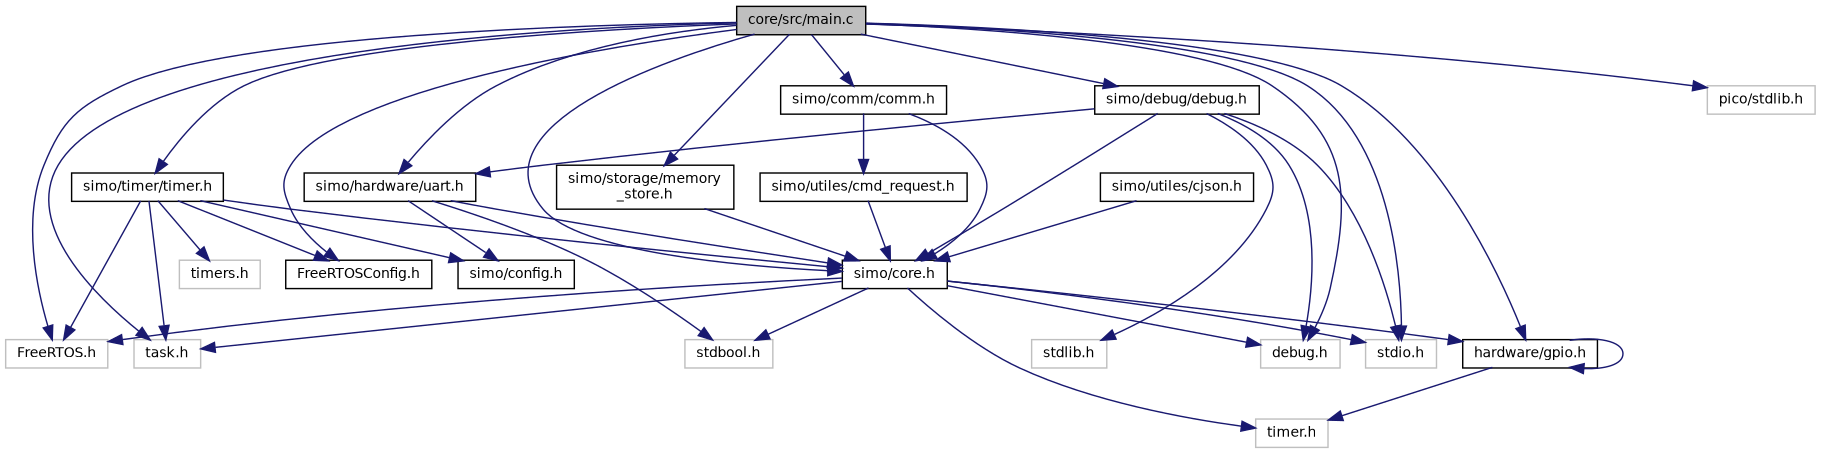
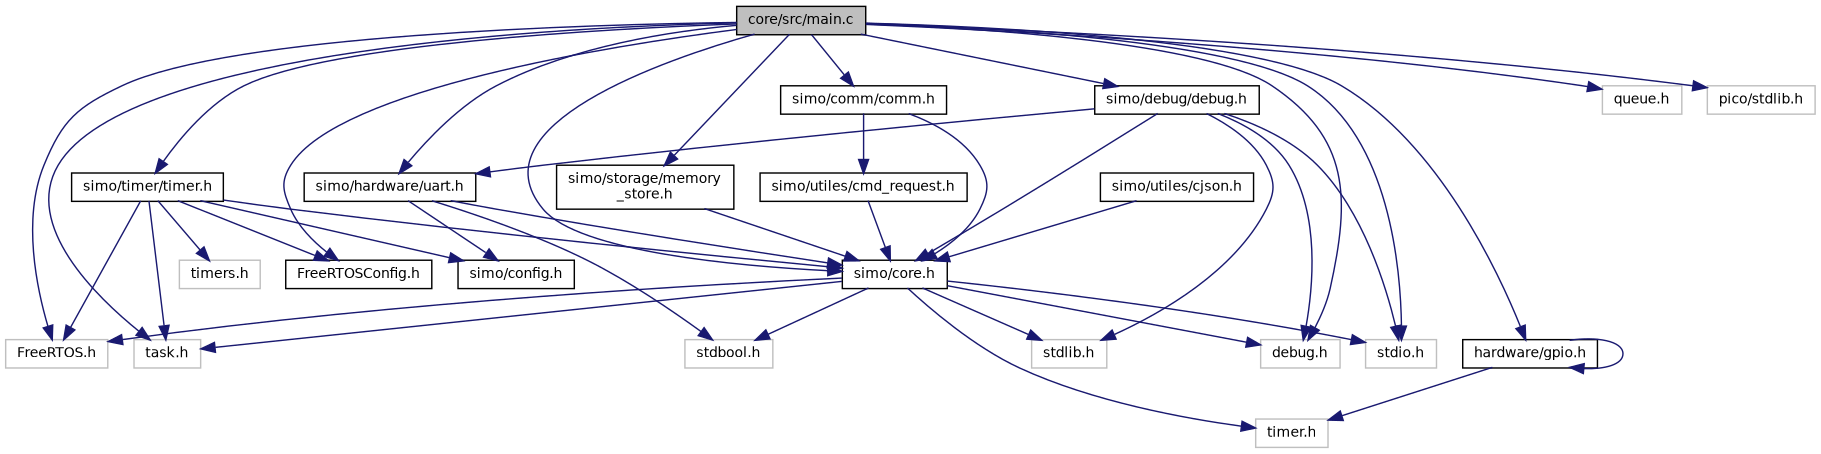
node "queue.h": added
edge "simo/core.h" -> "hardware/gpio.h": now "simo/core.h" -> "stdlib.h"
